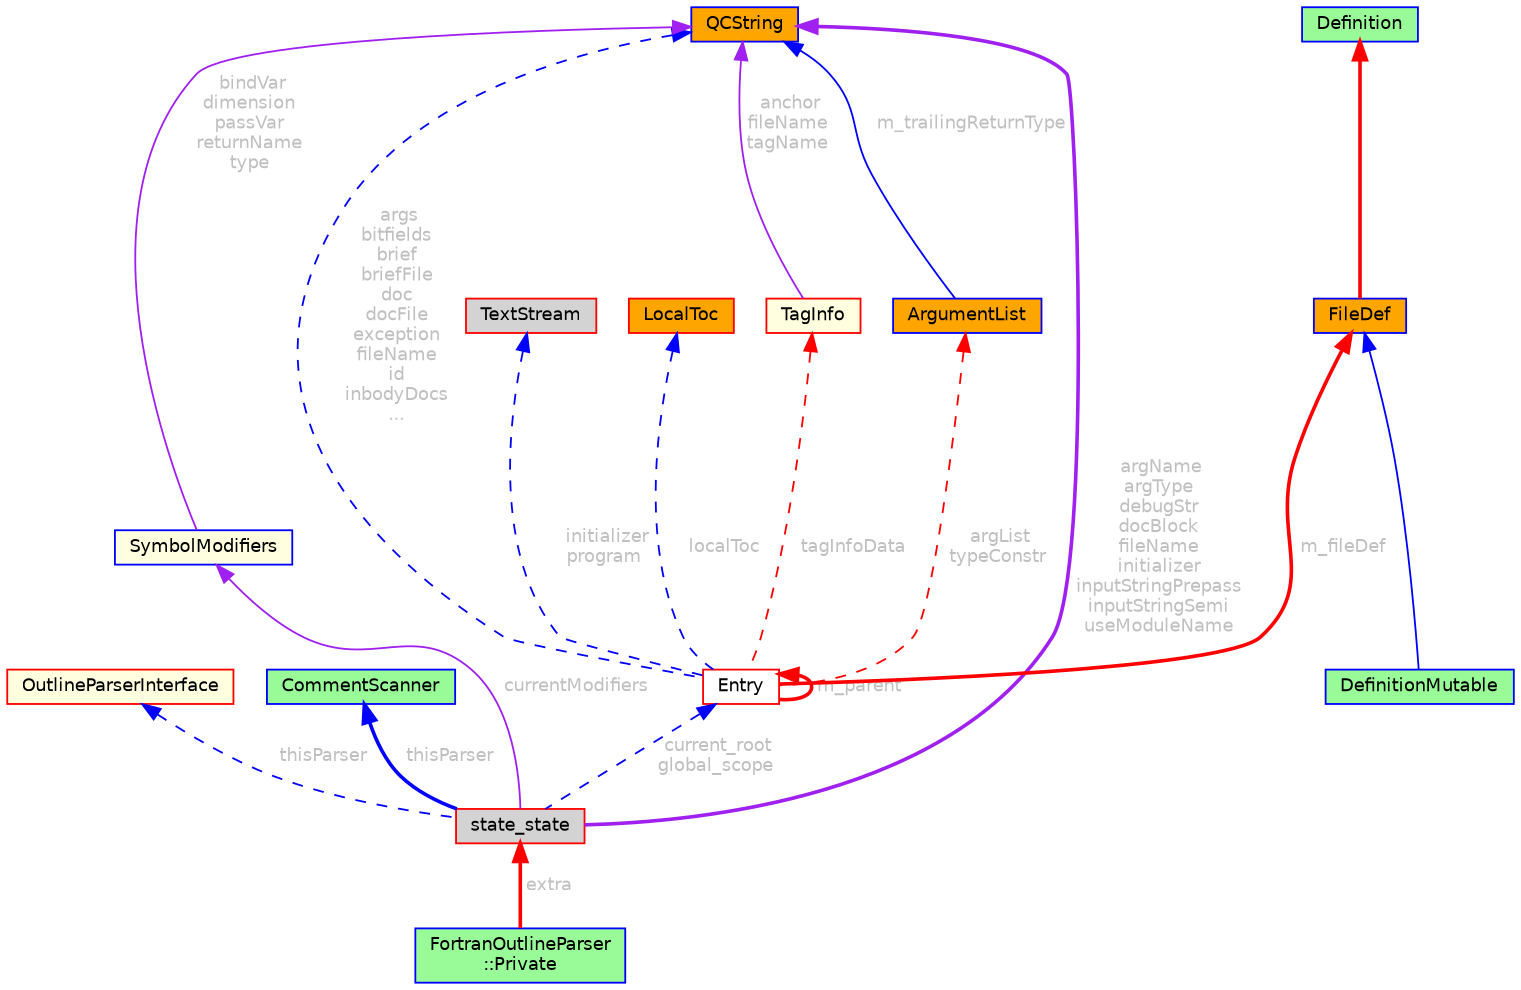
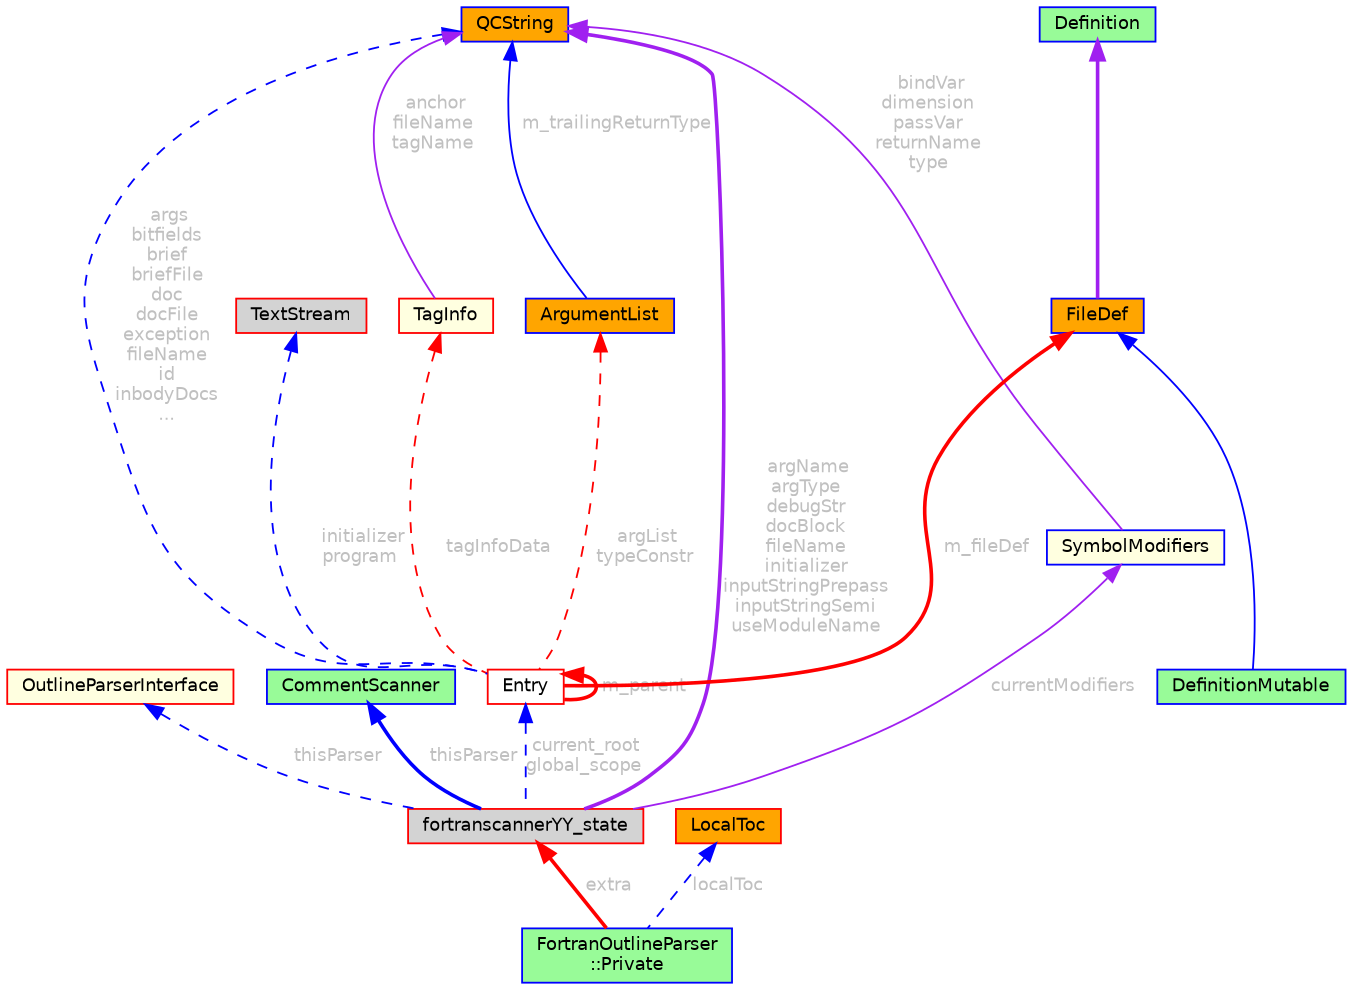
edge "FileDef" -> "Definition": color red -> purple
edge "Entry" -> "LocalToc": now "FortranOutlineParser ::Private" -> "LocalToc"
node "state_state": label "state_state" -> "fortranscannerYY_state"
